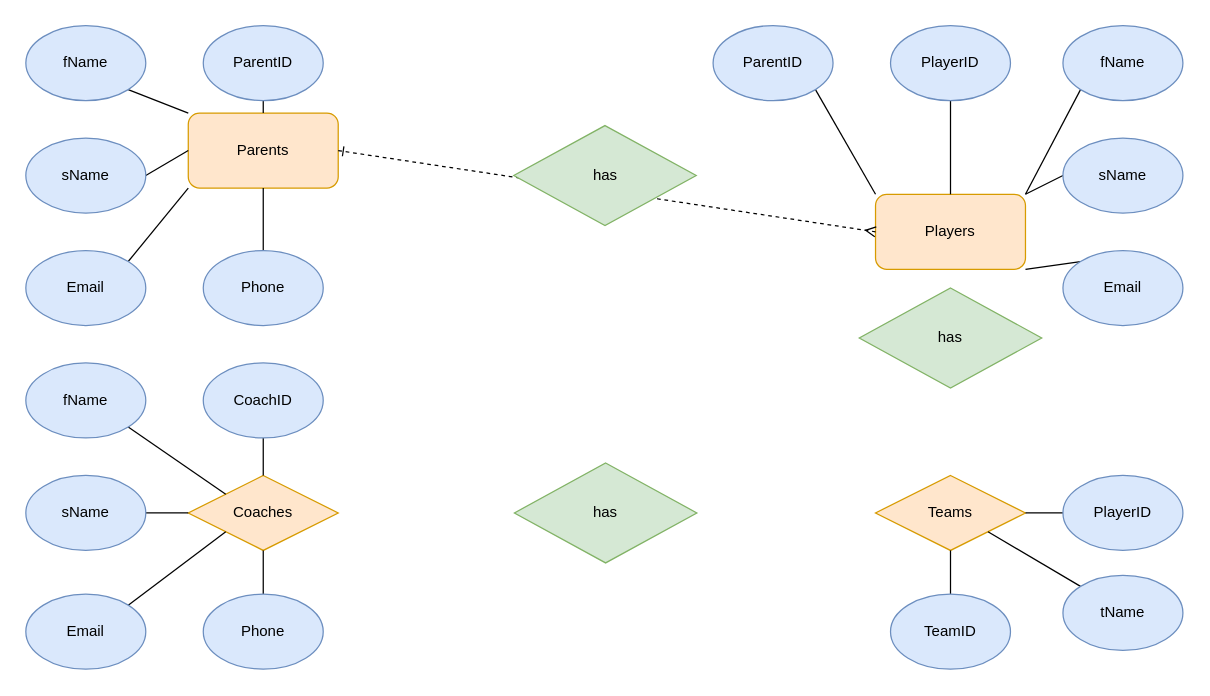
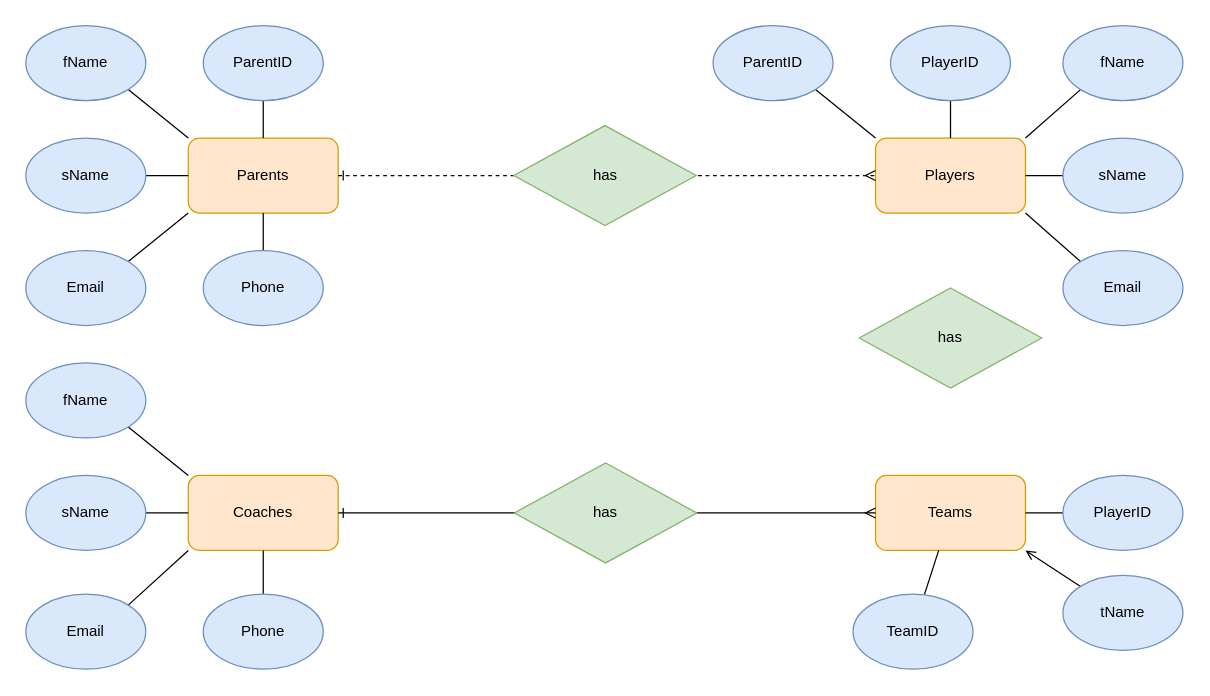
node "Parents": moved (263, 151) -> (263, 176)
node "Players": moved (951, 232) -> (951, 176)
node "CoachID": removed
edge "CoachID" -- "Coaches": removed
node "Coaches": shape diamond -> rounded rectangle
edge "Coaches" -- "Teams": added
node "Teams": shape diamond -> rounded rectangle
edge "Teams" -- "tName": arrowhead none -> open
node "TeamID": moved (951, 632) -> (913, 632)
